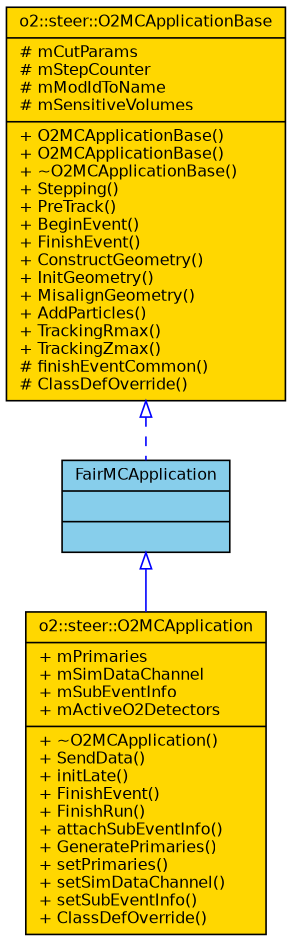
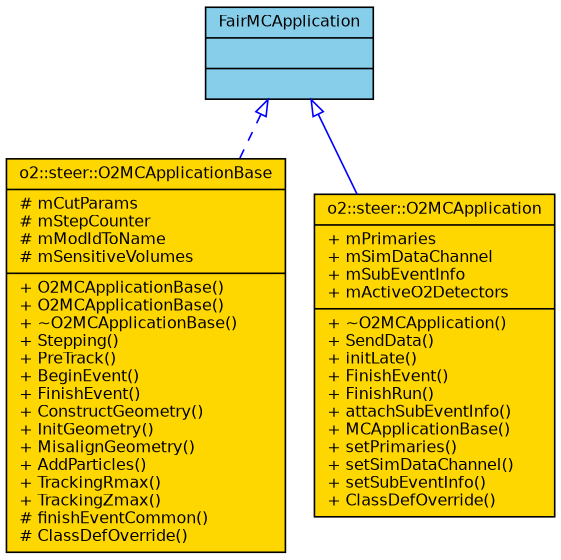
edge "FairMCApplication" -> "o2::steer::O2MCApplicationBase": reversed
node "o2::steer::O2MCApplication": text "+ GeneratePrimaries()" -> "+ MCApplicationBase()"
